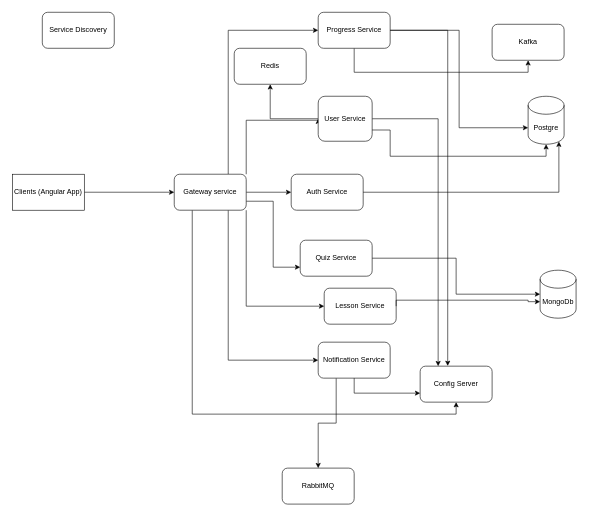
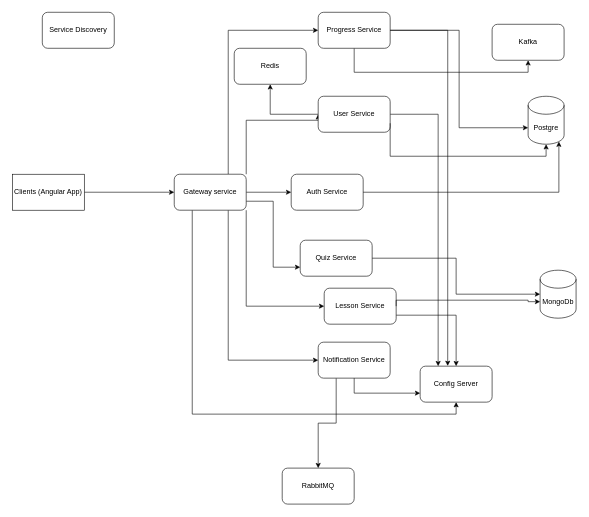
node "User Service": size 54x45 -> 72x36
edge "Lesson Service" -> "Config Server": added
